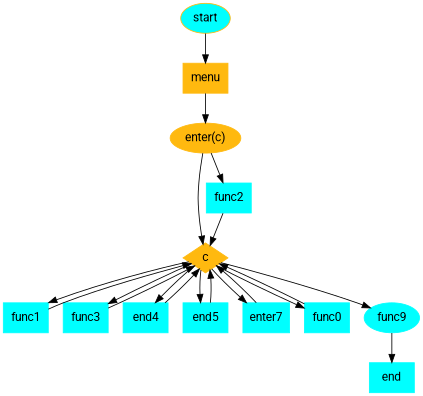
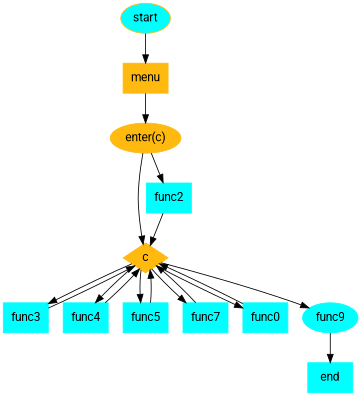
node "func1": removed
node "end4": label "end4" -> "func4"
node "end5": label "end5" -> "func5"
node "enter7": label "enter7" -> "func7"
